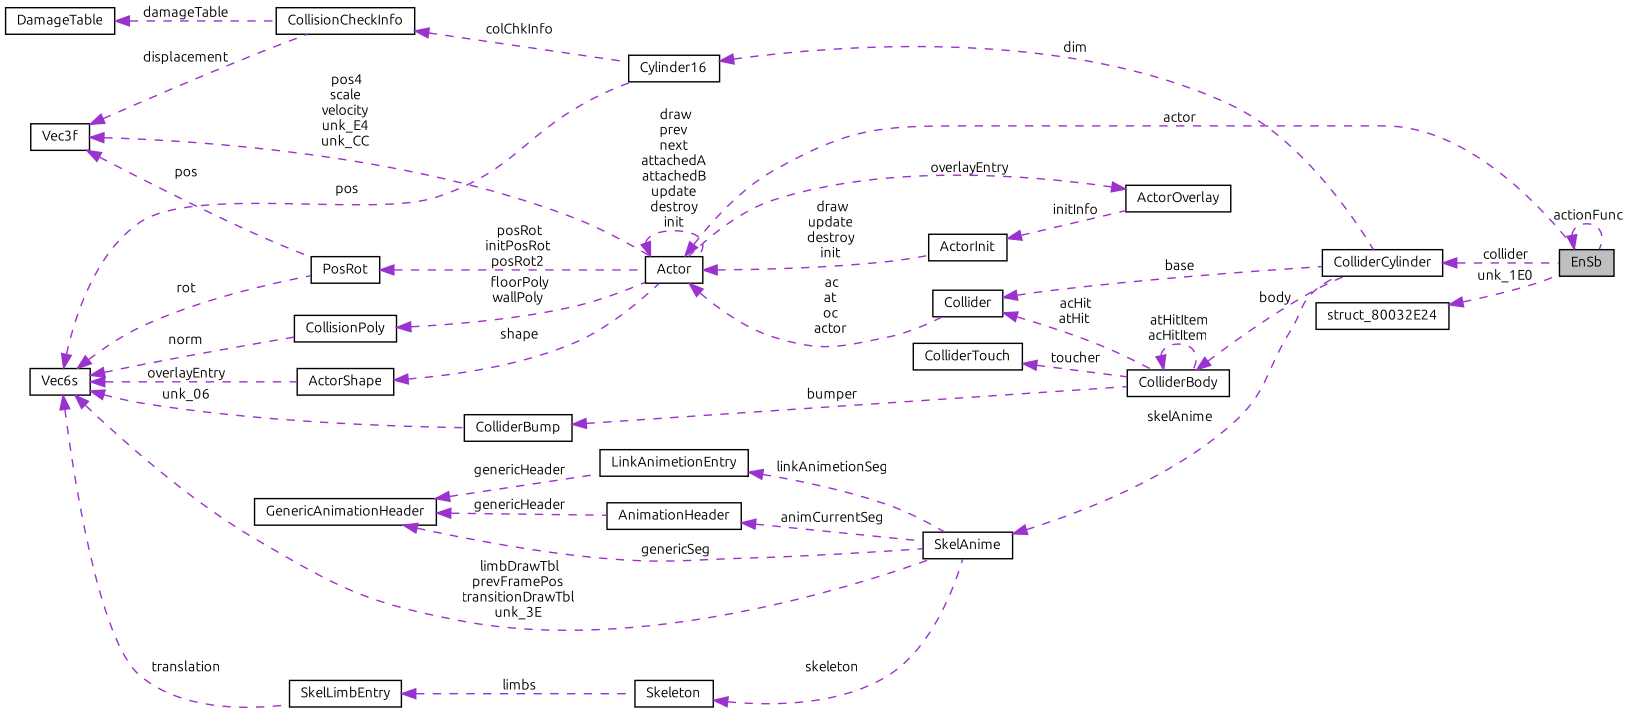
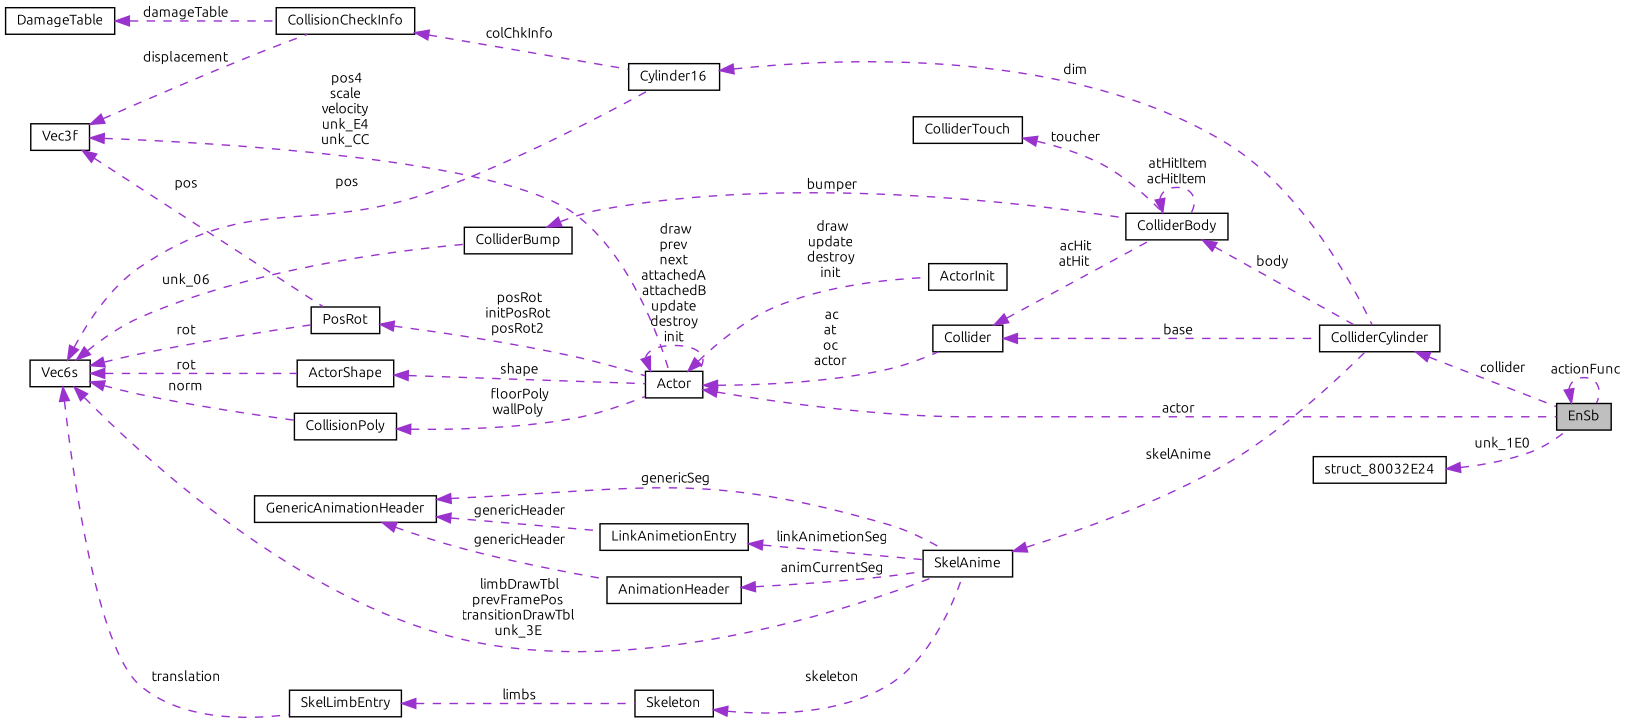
node "ActorOverlay": removed
edge "ActorShape" -> "Vec6s": label " overlayEntry" -> " rot"
